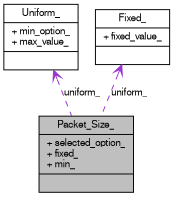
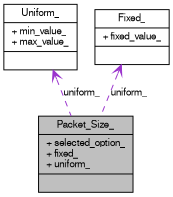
node "Uniform_": text "+ min_option_" -> "+ min_value_"
node "Packet_Size_": text "+ min_" -> "+ uniform_"
